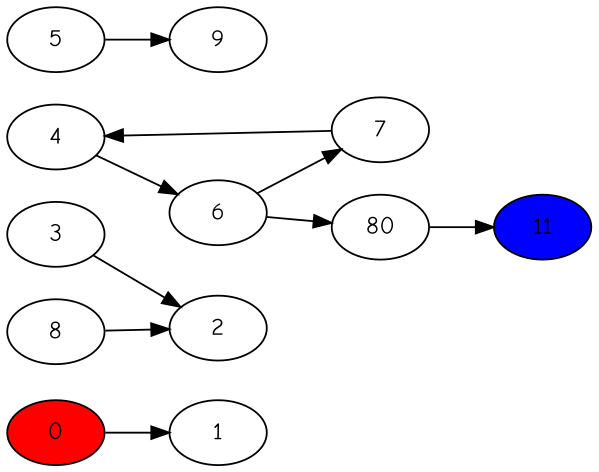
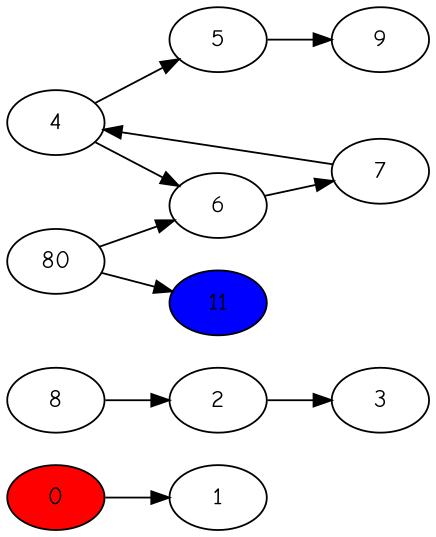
edge "4" -> "5": added
edge "6" -> "80": reversed
edge "3" -> "2": reversed
